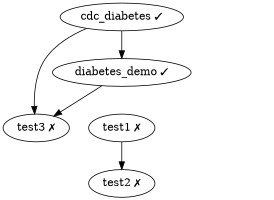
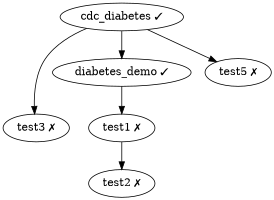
node "test5 ✗": added
edge "diabetes_demo ✓" -> "test3 ✗": now "diabetes_demo ✓" -> "test1 ✗"
